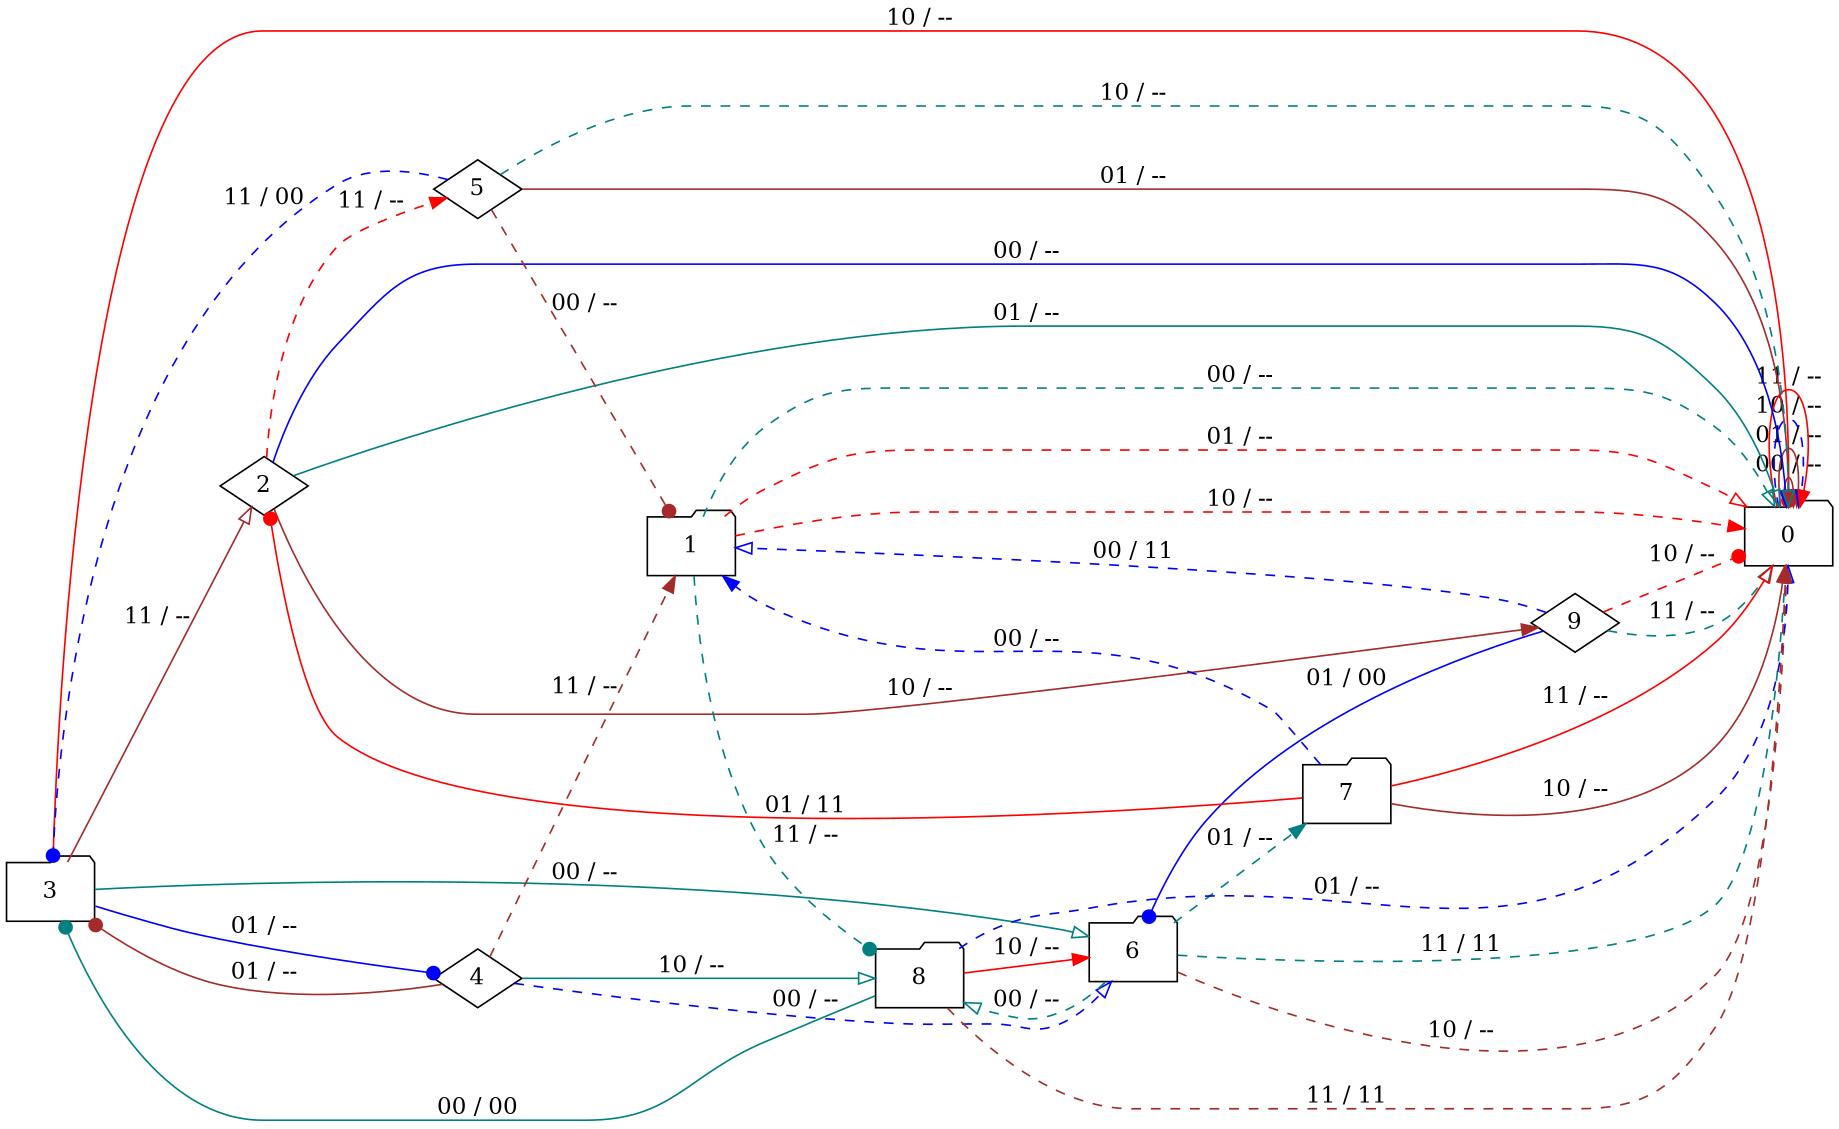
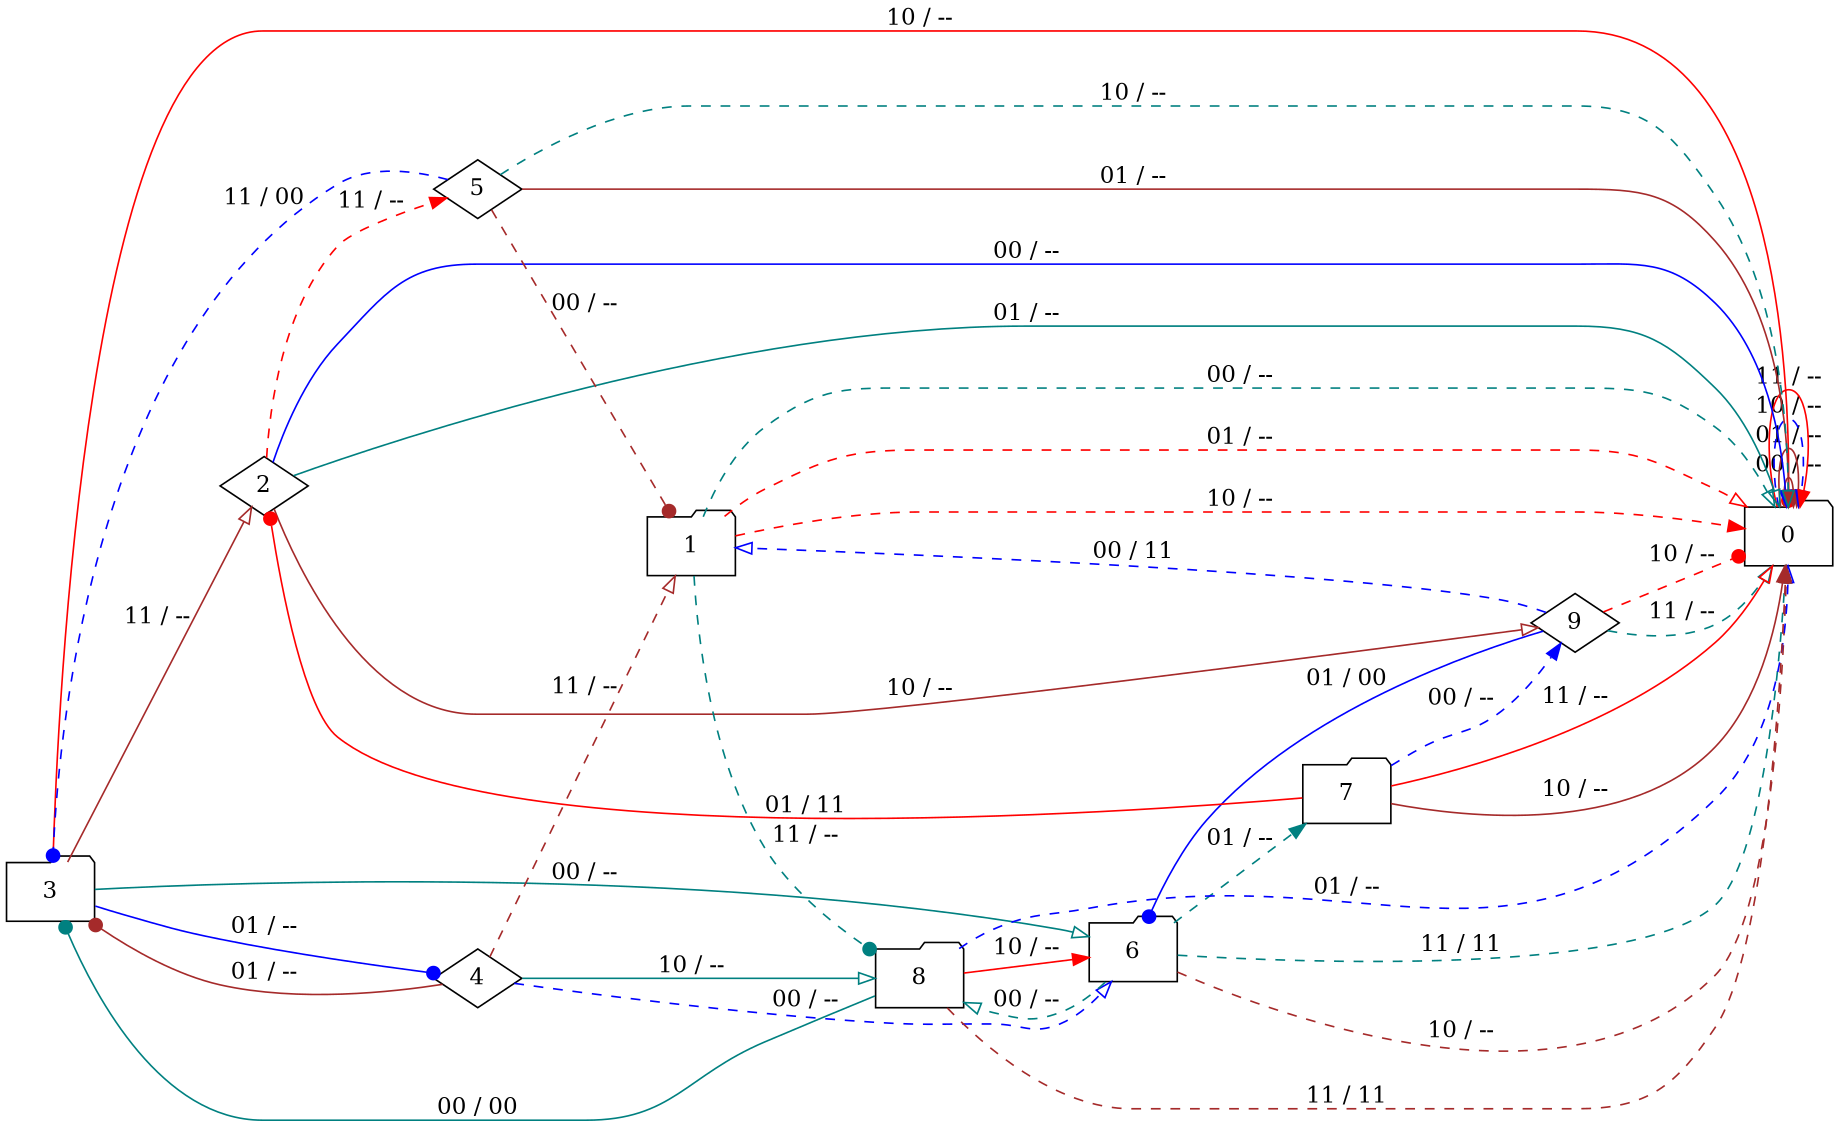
edge "7" -> "1": now "7" -> "9"
edge "2" -> "9": arrowhead normal -> onormal
edge "4" -> "1": arrowhead normal -> onormal
